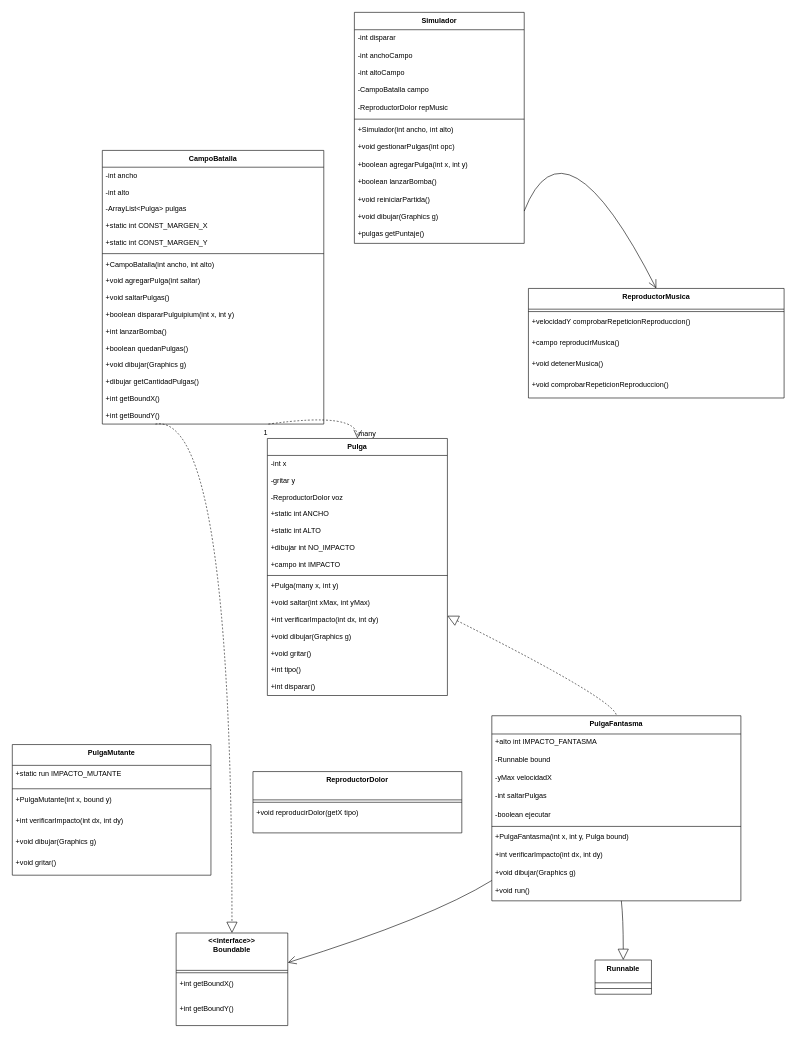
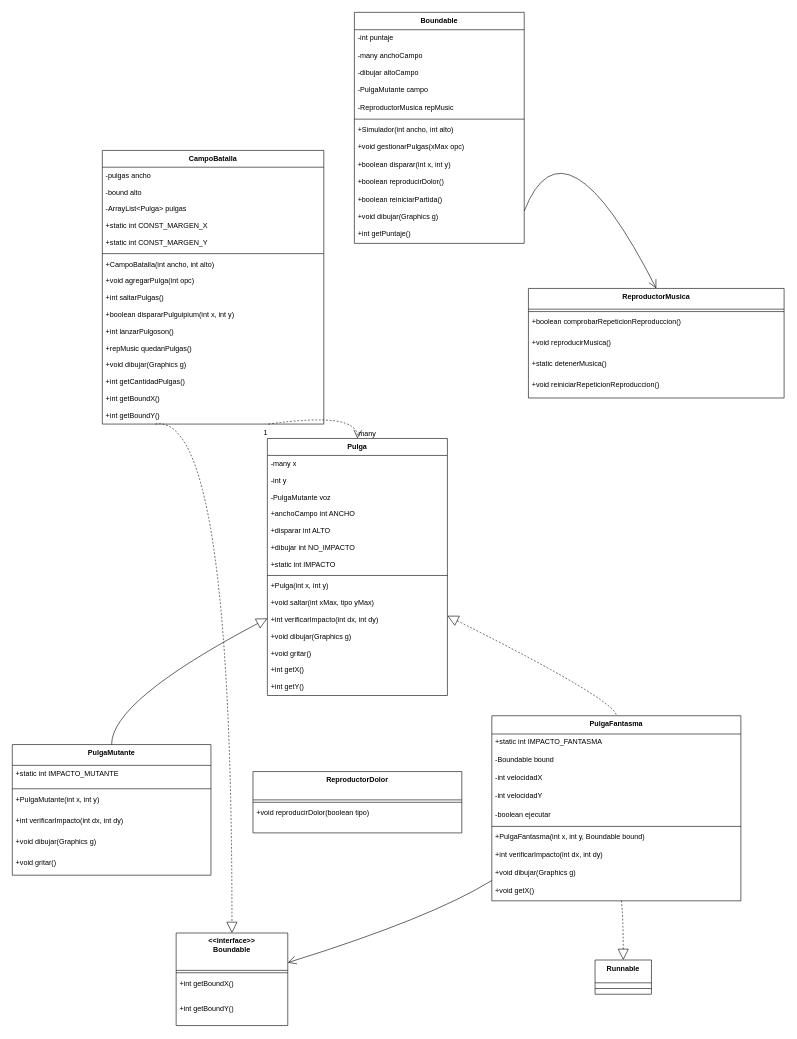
node "Simulador": label "Simulador" -> "Boundable"
node "-int disparar": label "-int disparar" -> "-int puntaje"
node "-int anchoCampo": label "-int anchoCampo" -> "-many anchoCampo"
node "-int altoCampo": label "-int altoCampo" -> "-dibujar altoCampo"
node "-CampoBatalla campo": label "-CampoBatalla campo" -> "-PulgaMutante campo"
node "-ReproductorDolor repMusic": label "-ReproductorDolor repMusic" -> "-ReproductorMusica repMusic"
node "+void gestionarPulgas(int opc)": label "+void gestionarPulgas(int opc)" -> "+void gestionarPulgas(xMax opc)"
node "+boolean agregarPulga(int x, int y)": label "+boolean agregarPulga(int x, int y)" -> "+boolean disparar(int x, int y)"
node "-int ancho": label "-int ancho" -> "-pulgas ancho"
node "+boolean lanzarBomba()": label "+boolean lanzarBomba()" -> "+boolean reproducirDolor()"
node "-int alto": label "-int alto" -> "-bound alto"
node "+void reiniciarPartida()": label "+void reiniciarPartida()" -> "+boolean reiniciarPartida()"
node "+pulgas getPuntaje()": label "+pulgas getPuntaje()" -> "+int getPuntaje()"
node "+void agregarPulga(int saltar)": label "+void agregarPulga(int saltar)" -> "+void agregarPulga(int opc)"
node "+void saltarPulgas()": label "+void saltarPulgas()" -> "+int saltarPulgas()"
node "+velocidadY comprobarRepeticionReproduccion()": label "+velocidadY comprobarRepeticionReproduccion()" -> "+boolean comprobarRepeticionReproduccion()"
node "+int lanzarBomba()": label "+int lanzarBomba()" -> "+int lanzarPulgoson()"
node "+campo reproducirMusica()": label "+campo reproducirMusica()" -> "+void reproducirMusica()"
node "+boolean quedanPulgas()": label "+boolean quedanPulgas()" -> "+repMusic quedanPulgas()"
node "+void detenerMusica()": label "+void detenerMusica()" -> "+static detenerMusica()"
node "+dibujar getCantidadPulgas()": label "+dibujar getCantidadPulgas()" -> "+int getCantidadPulgas()"
node "+void comprobarRepeticionReproduccion()": label "+void comprobarRepeticionReproduccion()" -> "+void reiniciarRepeticionReproduccion()"
node "-int x": label "-int x" -> "-many x"
node "-gritar y": label "-gritar y" -> "-int y"
node "-ReproductorDolor voz": label "-ReproductorDolor voz" -> "-PulgaMutante voz"
node "+static int ANCHO": label "+static int ANCHO" -> "+anchoCampo int ANCHO"
node "+static int ALTO": label "+static int ALTO" -> "+disparar int ALTO"
node "+campo int IMPACTO": label "+campo int IMPACTO" -> "+static int IMPACTO"
node "+Pulga(many x, int y)": label "+Pulga(many x, int y)" -> "+Pulga(int x, int y)"
node "+void saltar(int xMax, int yMax)": label "+void saltar(int xMax, int yMax)" -> "+void saltar(int xMax, tipo yMax)"
node "+int tipo()": label "+int tipo()" -> "+int getX()"
edge "PulgaMutante" -> "Pulga": added
node "+int disparar()": label "+int disparar()" -> "+int getY()"
node "+alto int IMPACTO_FANTASMA": label "+alto int IMPACTO_FANTASMA" -> "+static int IMPACTO_FANTASMA"
node "-Runnable bound": label "-Runnable bound" -> "-Boundable bound"
node "+static run IMPACTO_MUTANTE": label "+static run IMPACTO_MUTANTE" -> "+static int IMPACTO_MUTANTE"
node "-yMax velocidadX": label "-yMax velocidadX" -> "-int velocidadX"
node "-int saltarPulgas": label "-int saltarPulgas" -> "-int velocidadY"
node "+PulgaMutante(int x, bound y)": label "+PulgaMutante(int x, bound y)" -> "+PulgaMutante(int x, int y)"
node "+void reproducirDolor(getX tipo)": label "+void reproducirDolor(getX tipo)" -> "+void reproducirDolor(boolean tipo)"
node "+PulgaFantasma(int x, int y, Pulga bound)": label "+PulgaFantasma(int x, int y, Pulga bound)" -> "+PulgaFantasma(int x, int y, Boundable bound)"
node "+void run()": label "+void run()" -> "+void getX()"
edge "PulgaFantasma" -> "Runnable": style solid -> dashed
